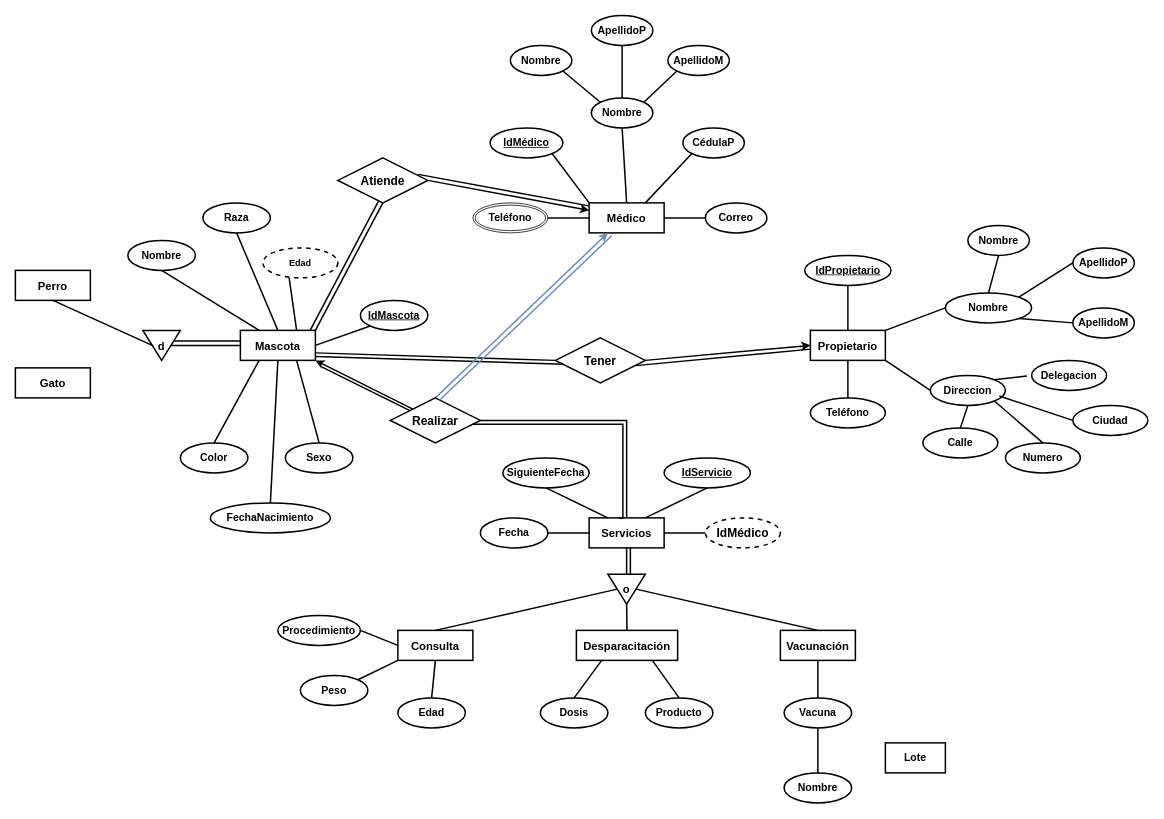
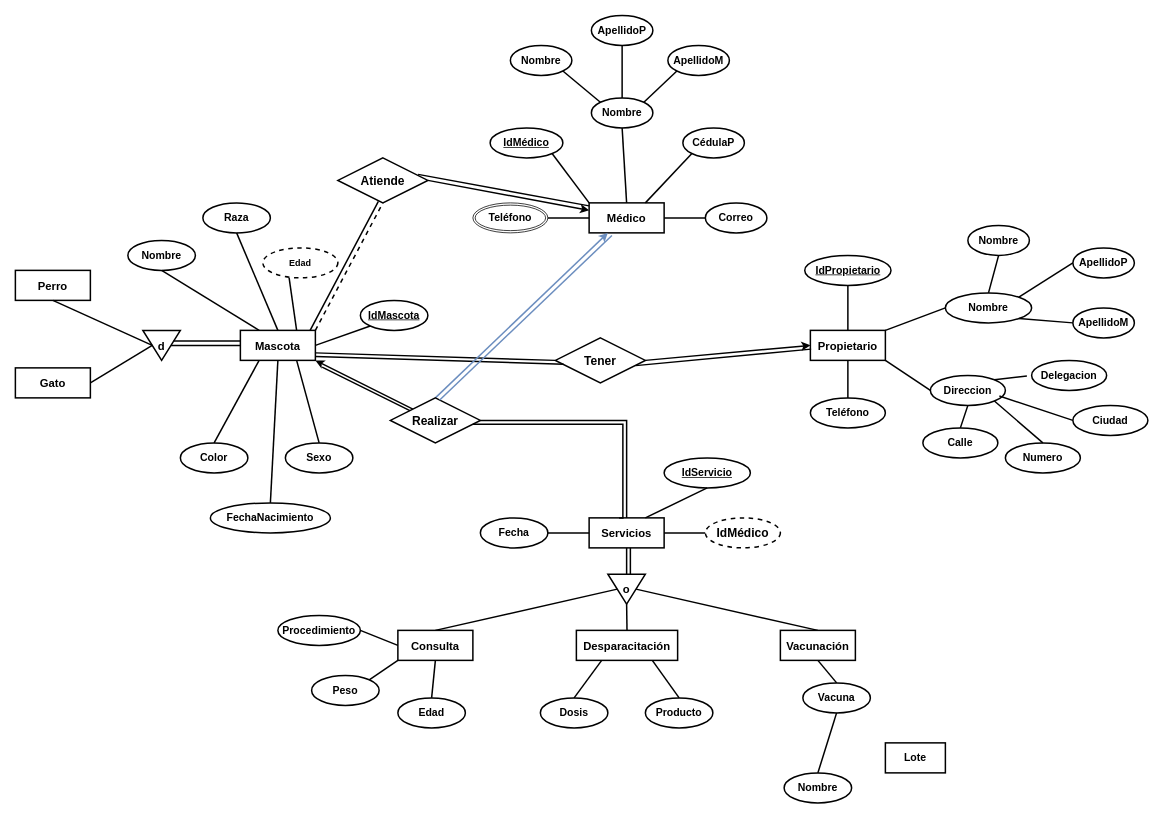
edge "Atiende" -- "Mascota": style solid -> dashed
edge "d" -- "Gato": added
node "SiguienteFecha": removed
edge "SiguienteFecha" -- "Servicios": removed
node "Peso": moved (334, 690) -> (345, 690)
node "Vacuna": moved (818, 713) -> (837, 698)
